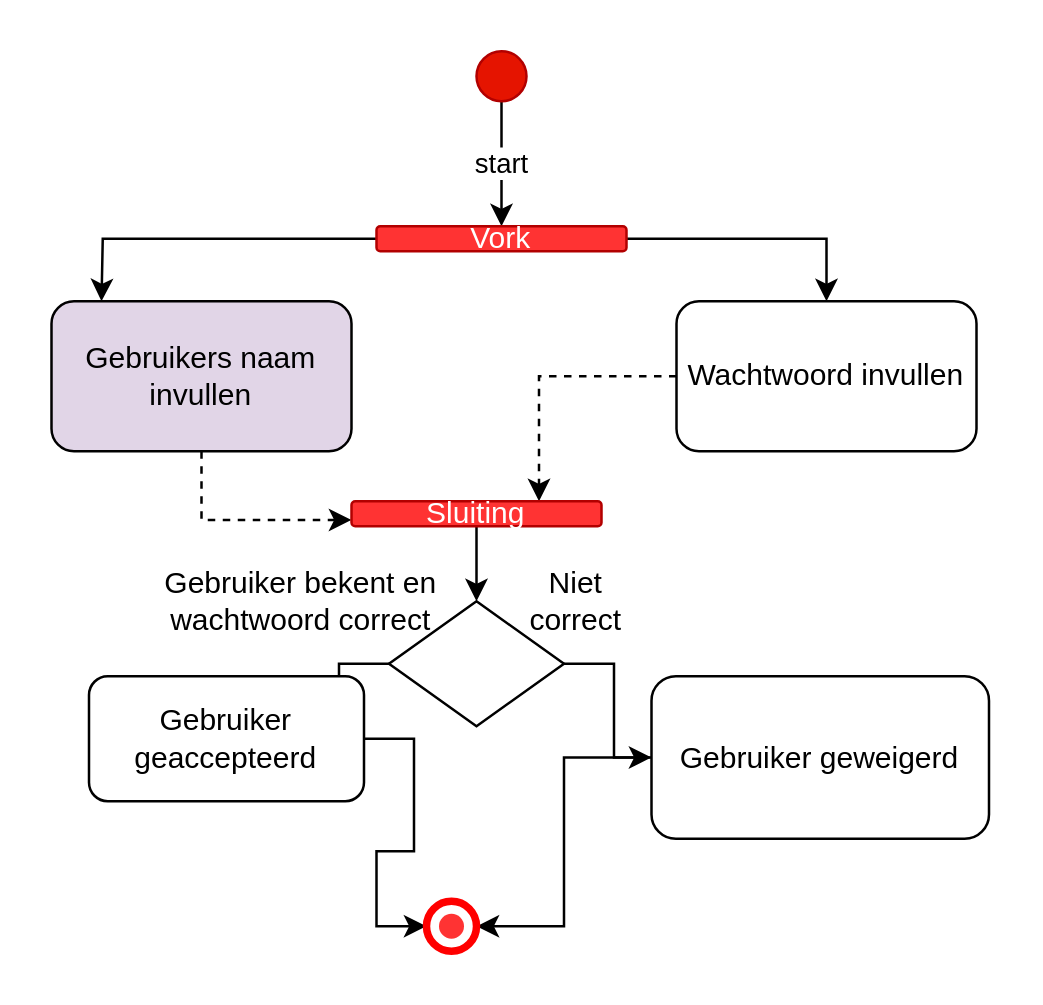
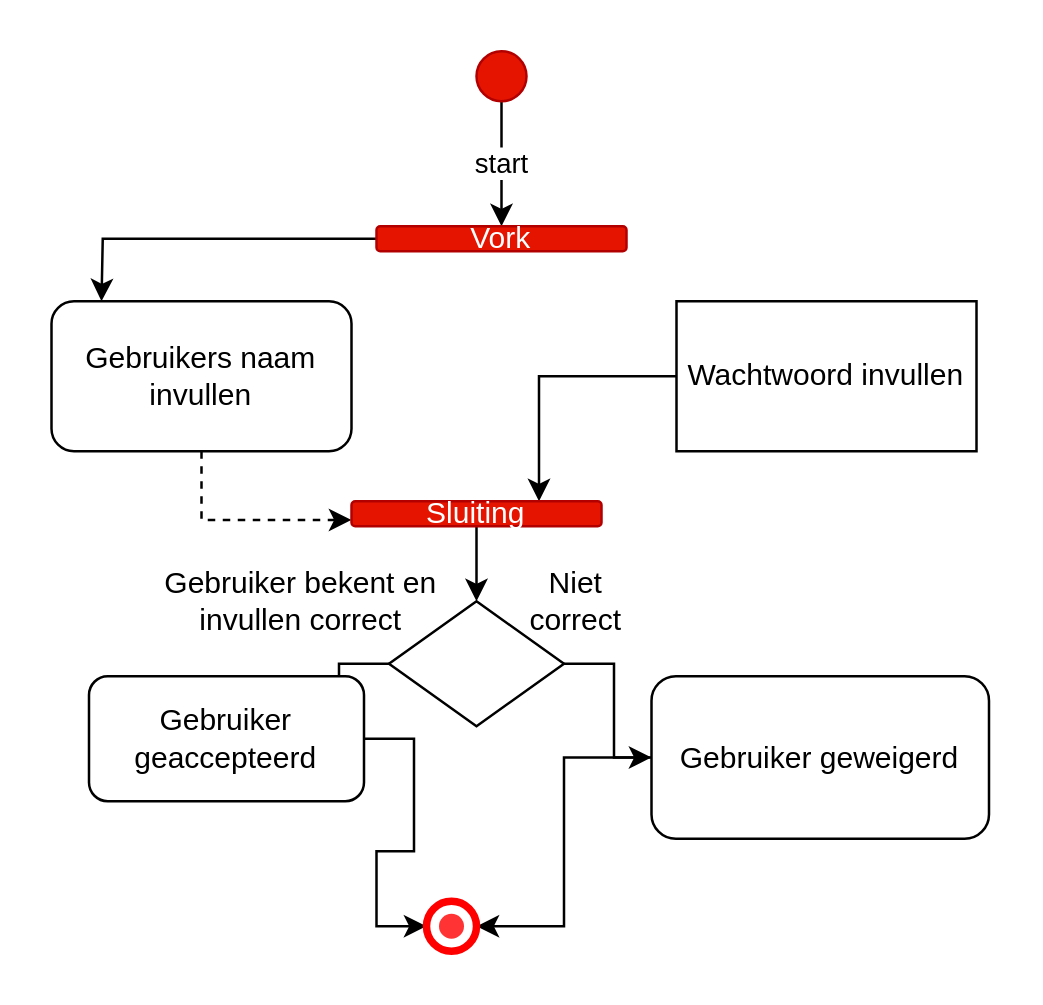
node "Vork": fillcolor #ff3333 -> #e51400
edge "Vork" -> "Wachtwoord invullen": removed
node "Gebruikers naam invullen": fillcolor #e1d5e7 -> #ffffff
edge "Wachtwoord invullen" -> "Sluiting": style dashed -> solid
node "Wachtwoord invullen": shape rounded rectangle -> rectangle
node "Sluiting": fillcolor #ff3333 -> #e51400
node "Gebruiker bekent en wachtwoord correct": label "Gebruiker bekent en wachtwoord correct" -> "Gebruiker bekent en invullen correct"
